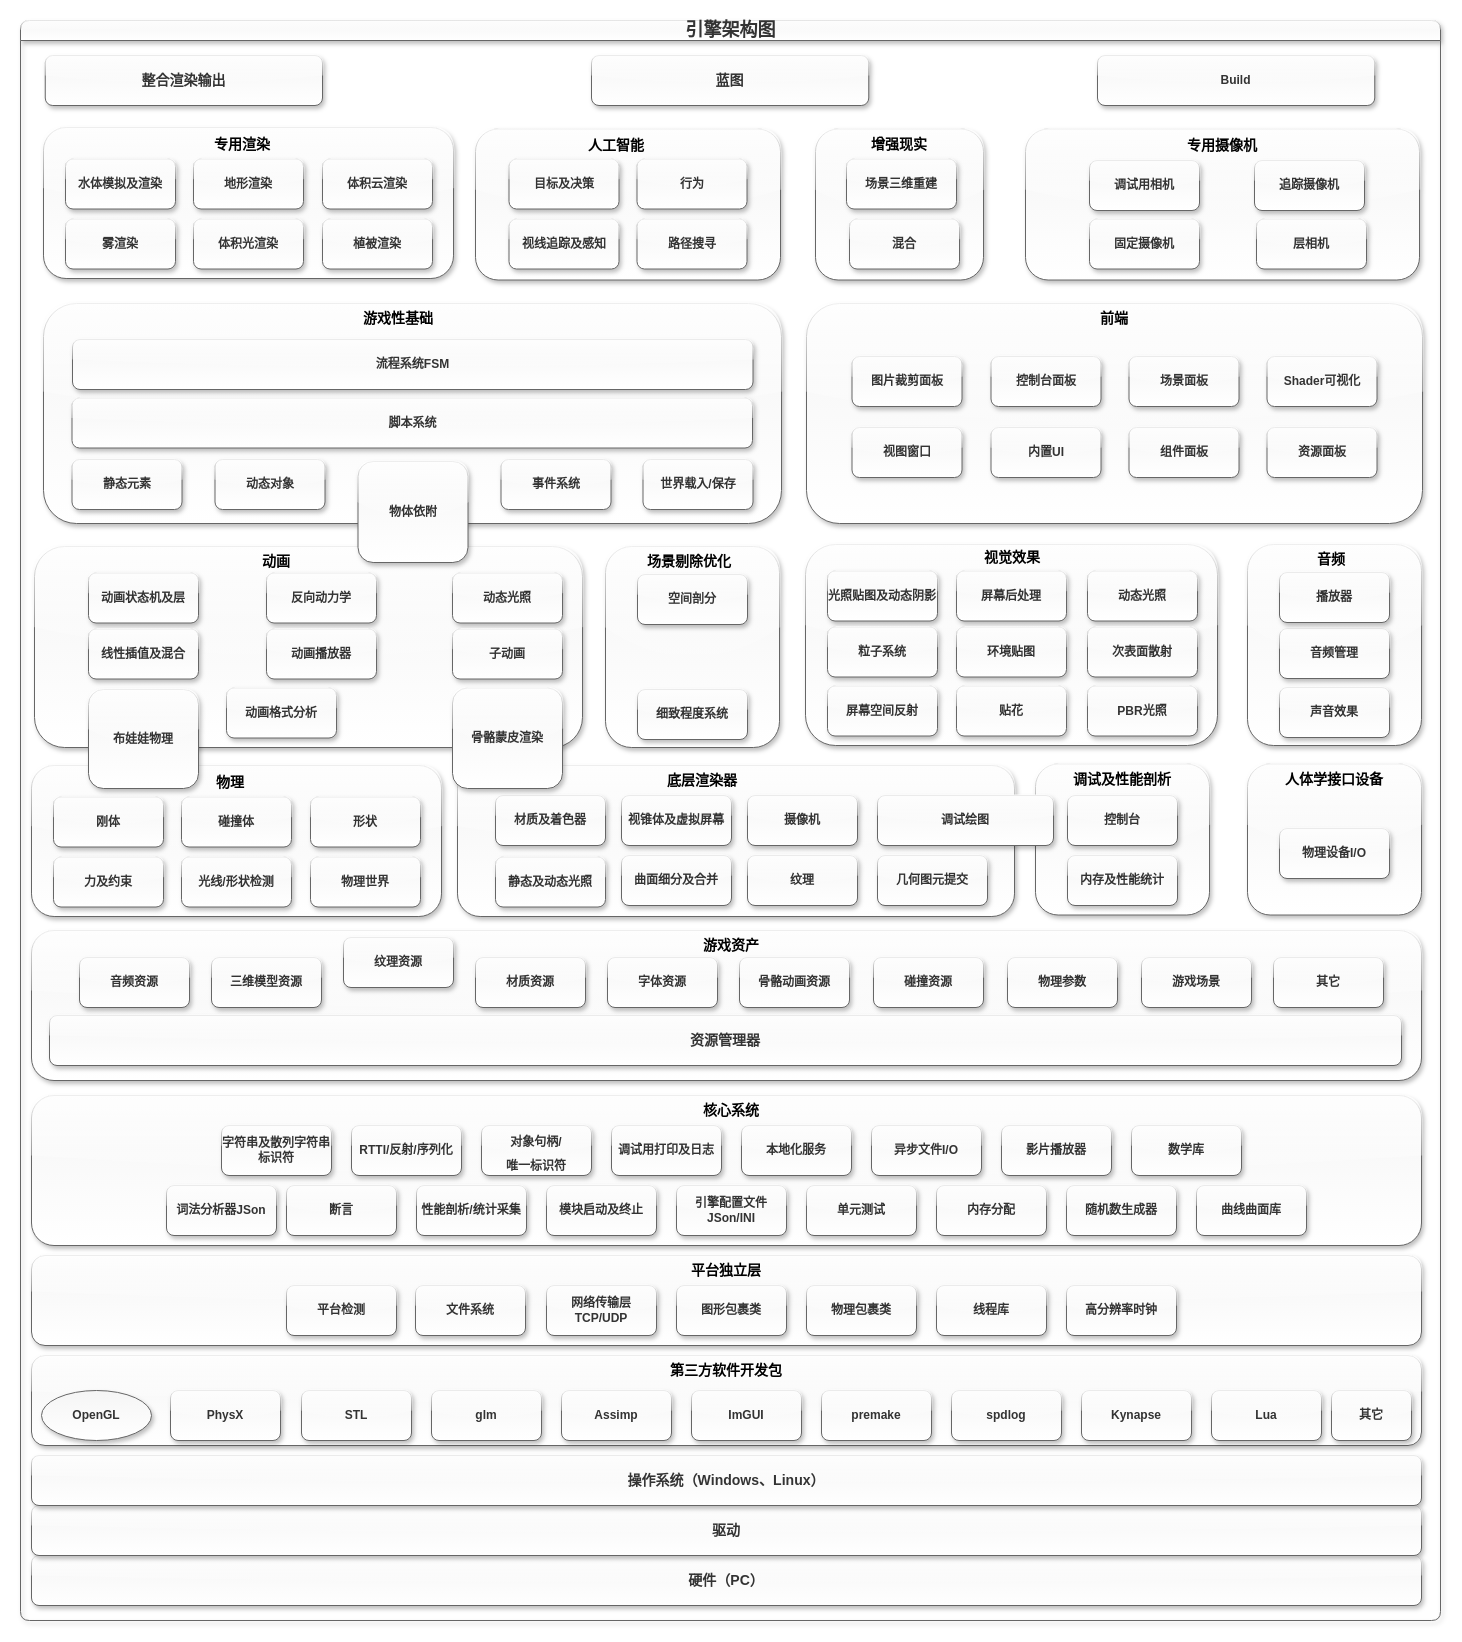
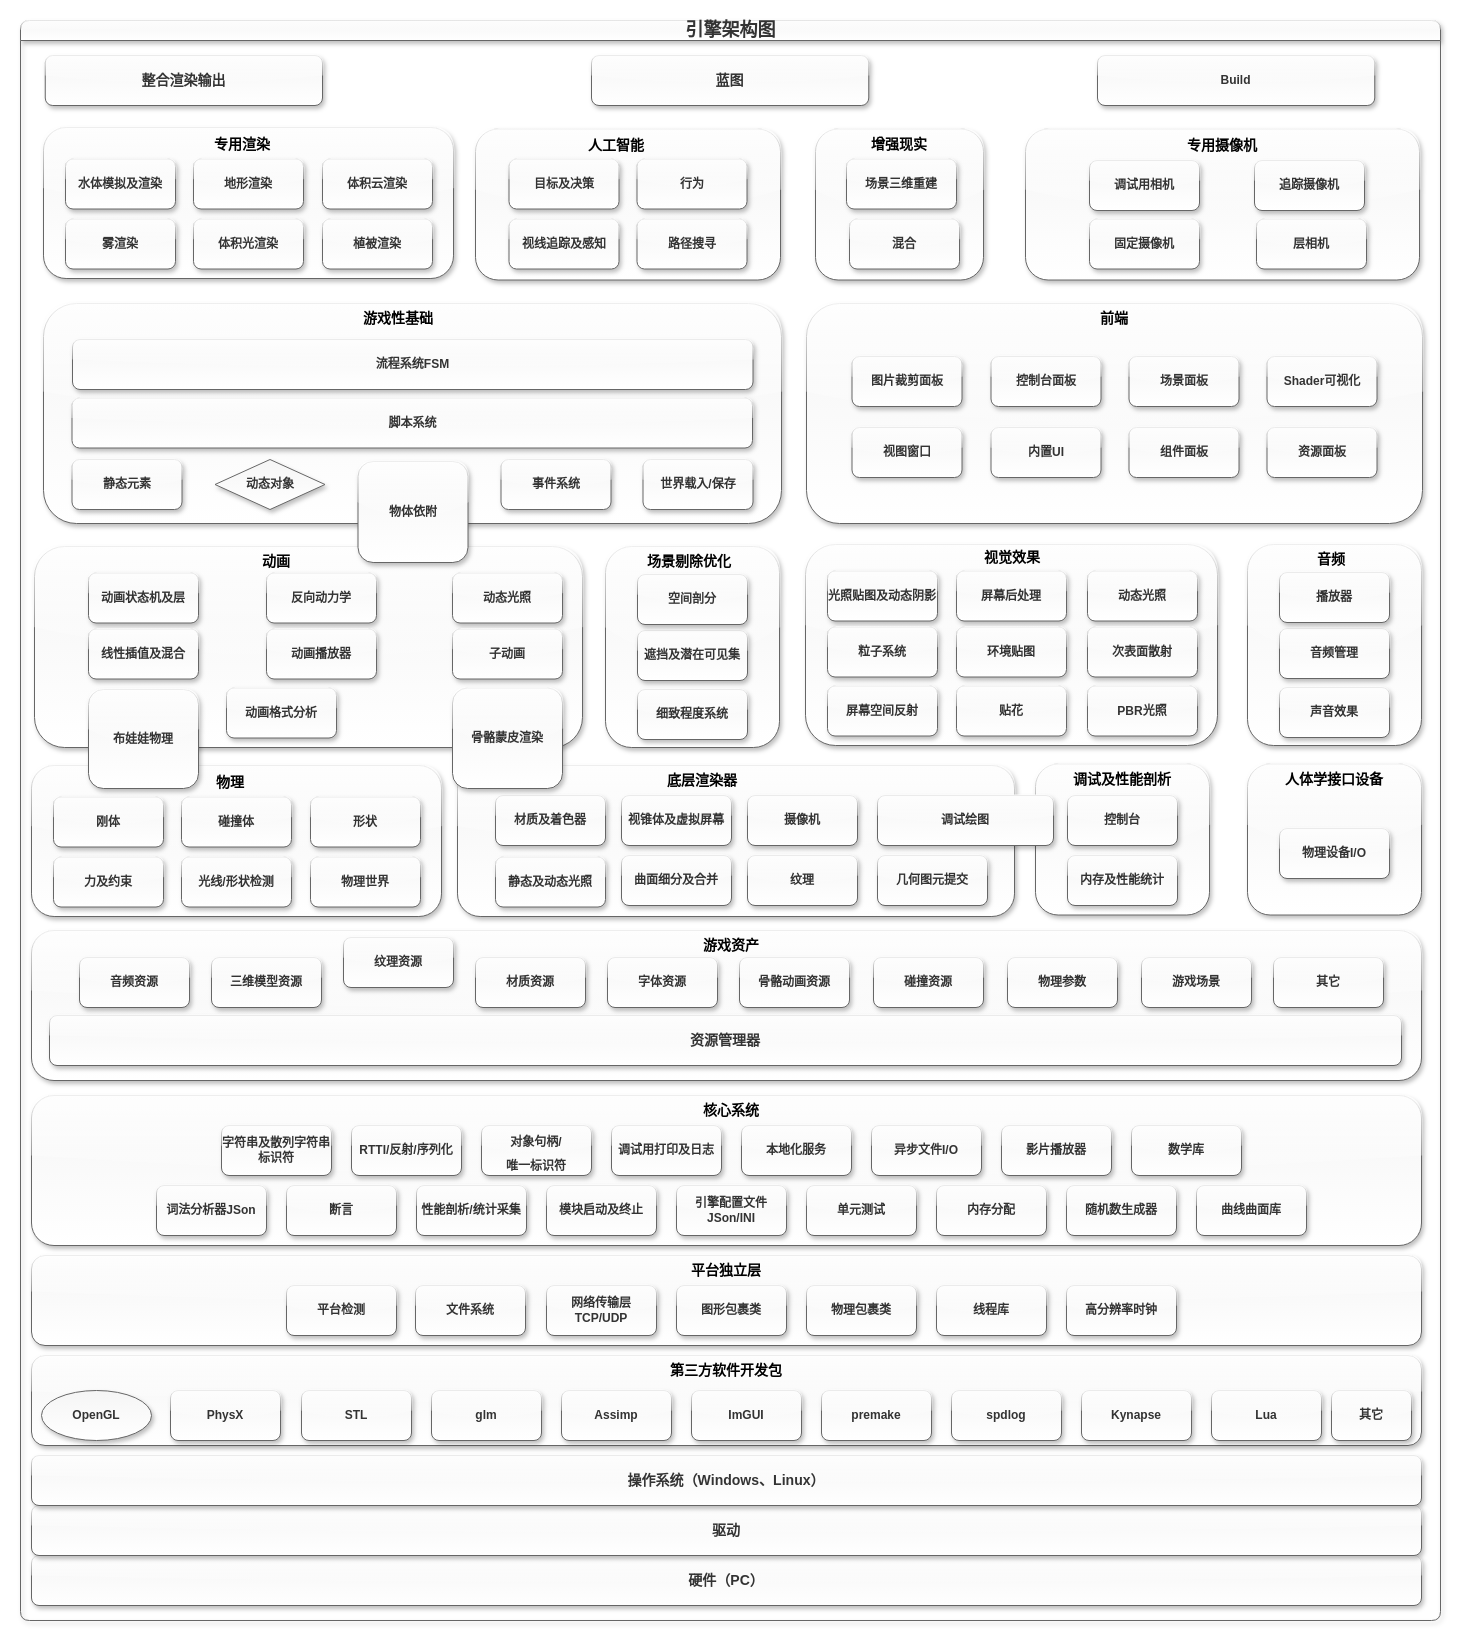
node "动态对象": shape rounded rectangle -> diamond
node "遮挡及潜在可见集": added
node "词法分析器JSon": moved (222, 1211) -> (212, 1211)
